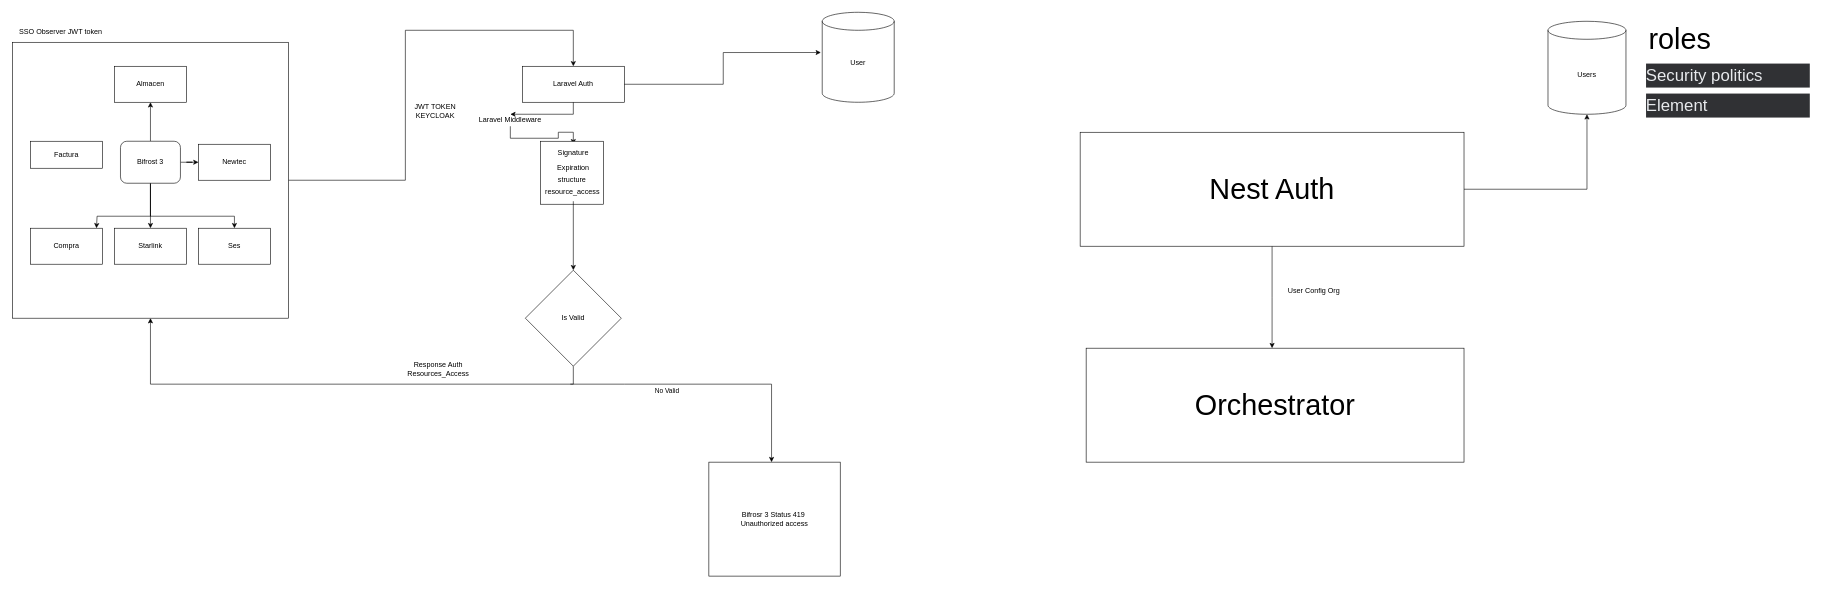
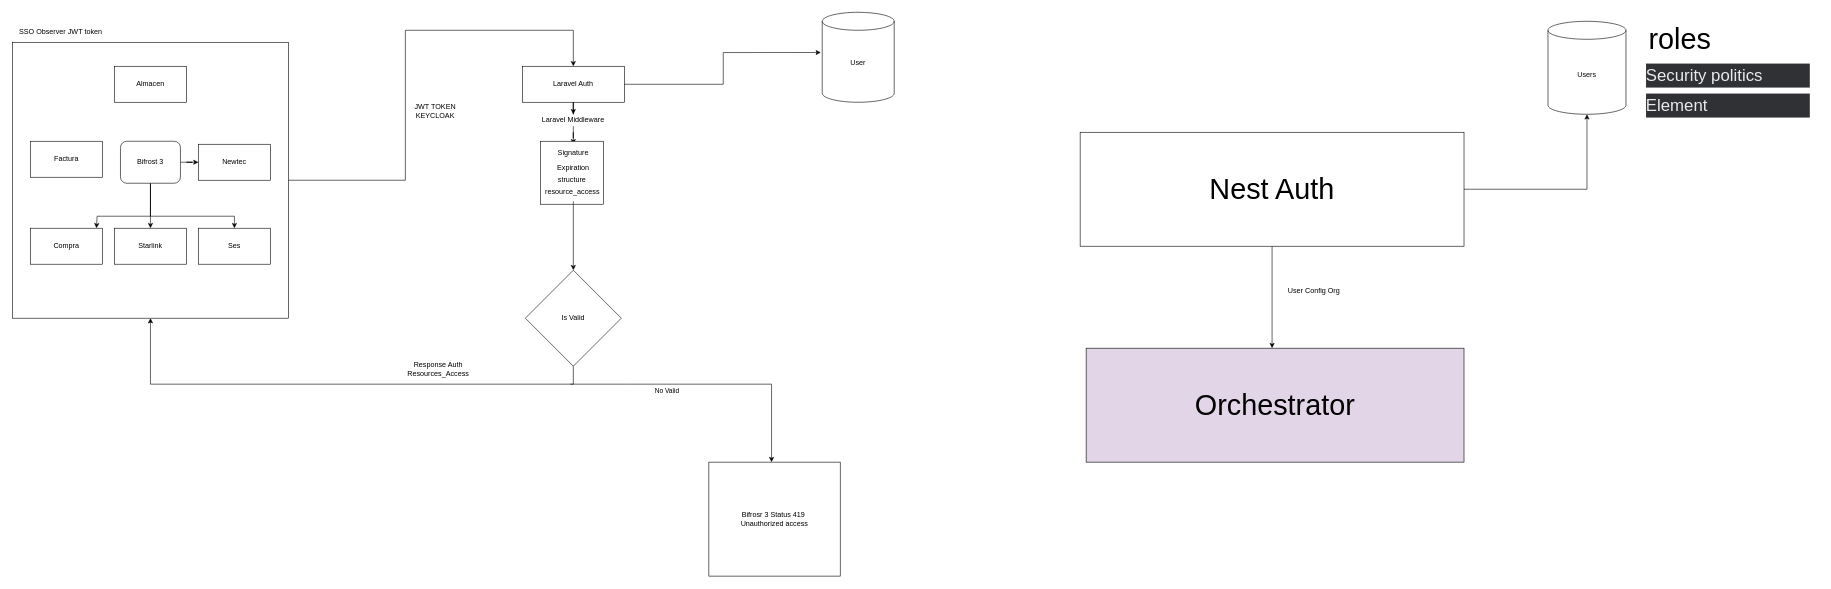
node "Laravel Middleware": moved (510, 120) -> (573, 120)
edge "Bifrost 3" -> "Almacen": removed
node "Factura": size 72x27 -> 72x36
node "Orchestrator": fillcolor #ffffff -> #e1d5e7
